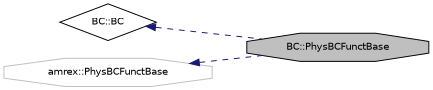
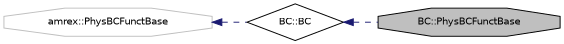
edge "BC::PhysBCFunctBase" -> "amrex::PhysBCFunctBase": now "BC::BC" -> "amrex::PhysBCFunctBase"
